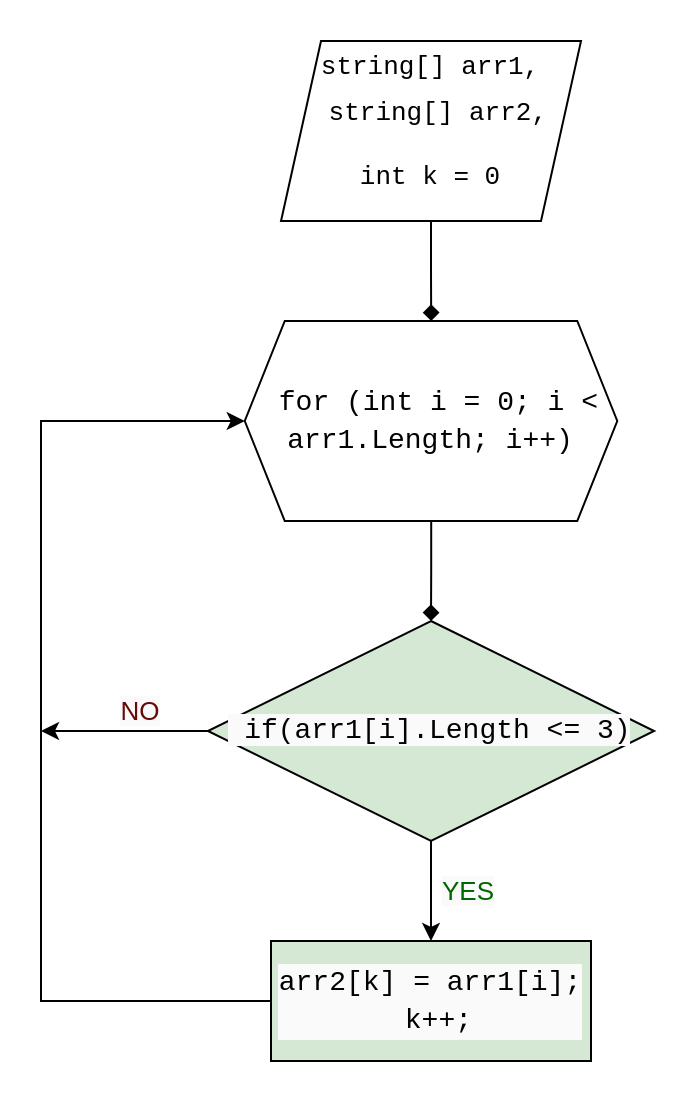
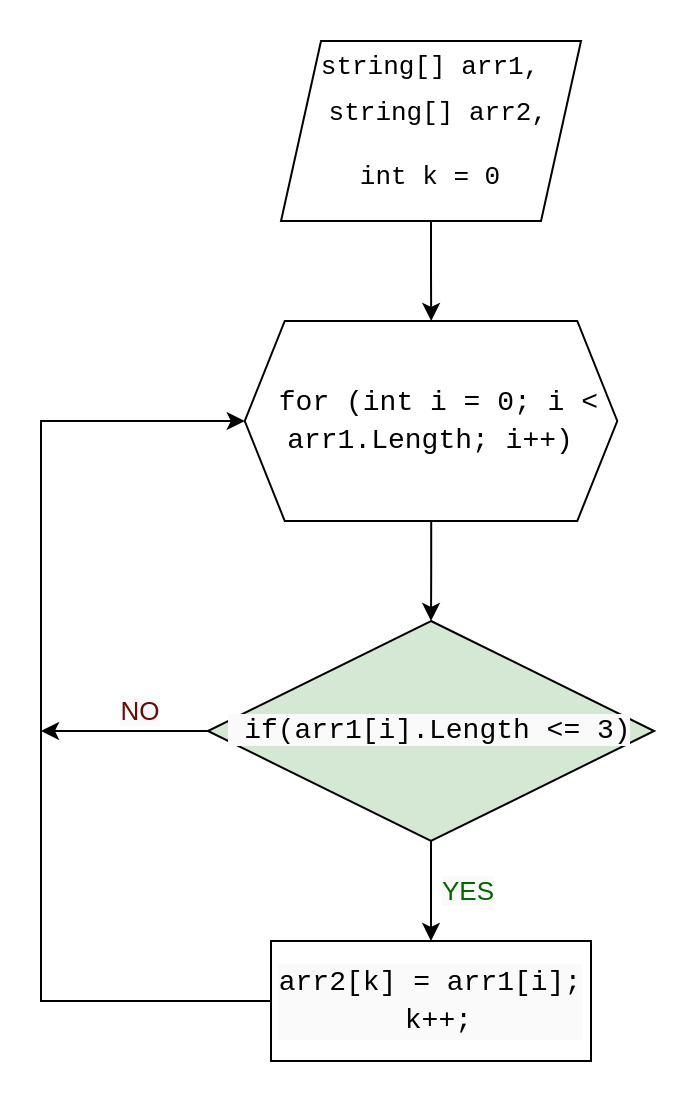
edge "string[] arr1, string[] arr2, int k = 0" -> "for (int i = 0; i < arr1.Length; i++)": arrowhead diamond -> classic
edge "for (int i = 0; i < arr1.Length; i++)" -> "if(arr1[i].Length <= 3)": arrowhead diamond -> classic
node "arr2[k] = arr1[i]; k++;": fillcolor #d5e8d4 -> #ffffff
